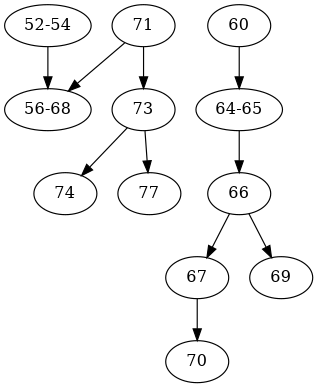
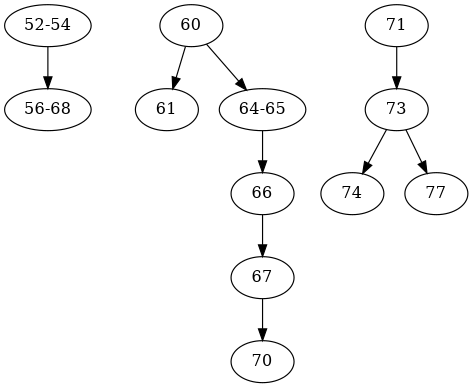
edge "71" -> "56-68": removed
node "61": added
node "69": removed
